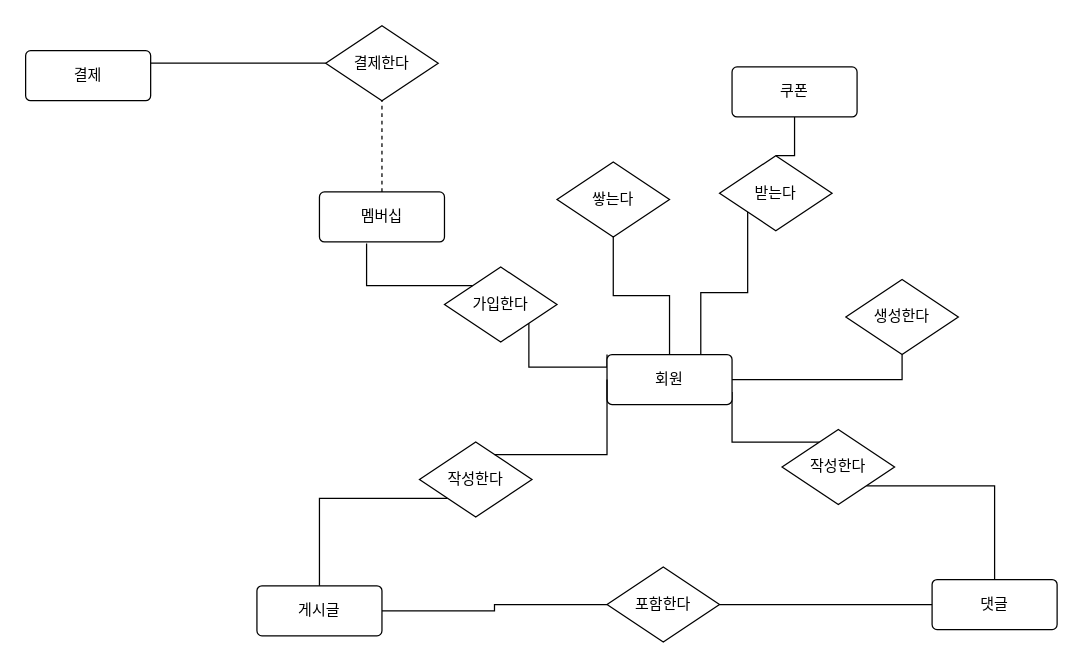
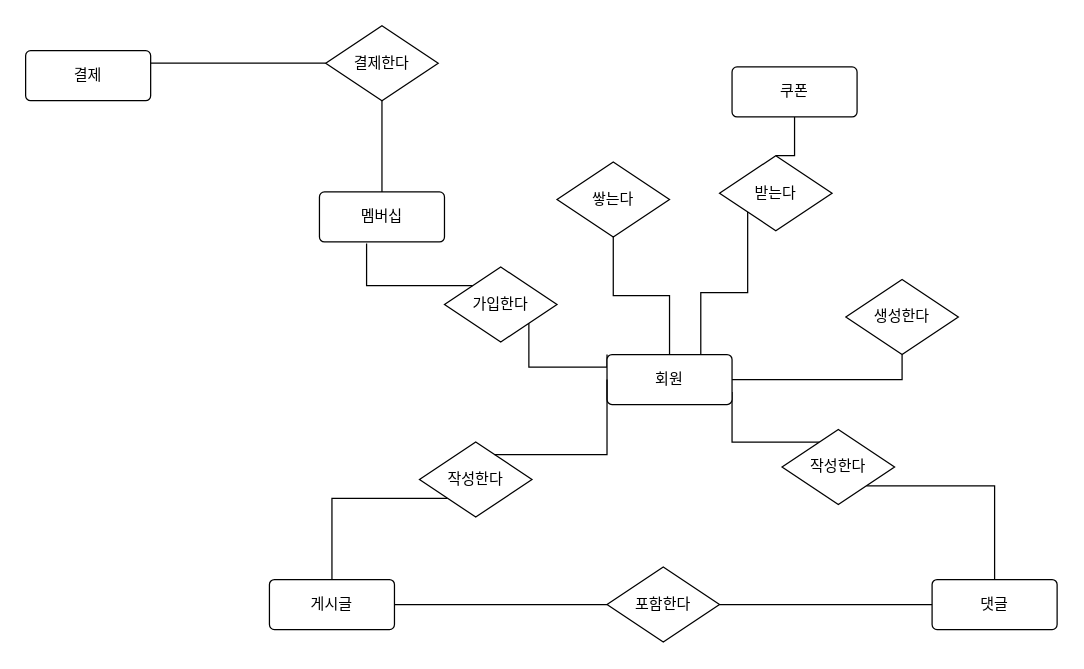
edge "결제한다" -- "멤버십": style dashed -> solid
node "게시글": moved (319, 611) -> (332, 604)
